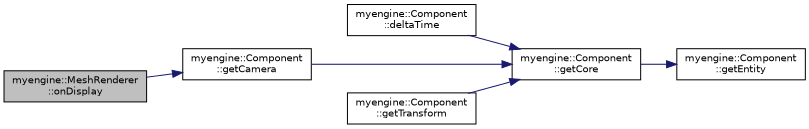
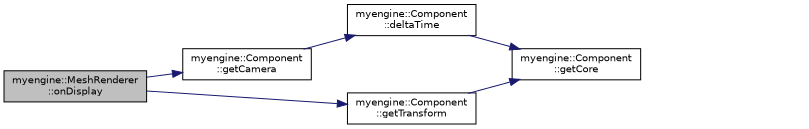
edge "myengine::Component ::getCamera" -> "myengine::Component ::getCore": now "myengine::Component ::getCamera" -> "myengine::Component ::deltaTime"
node "myengine::Component ::getEntity": removed
edge "myengine::MeshRenderer ::onDisplay" -> "myengine::Component ::getTransform": added
